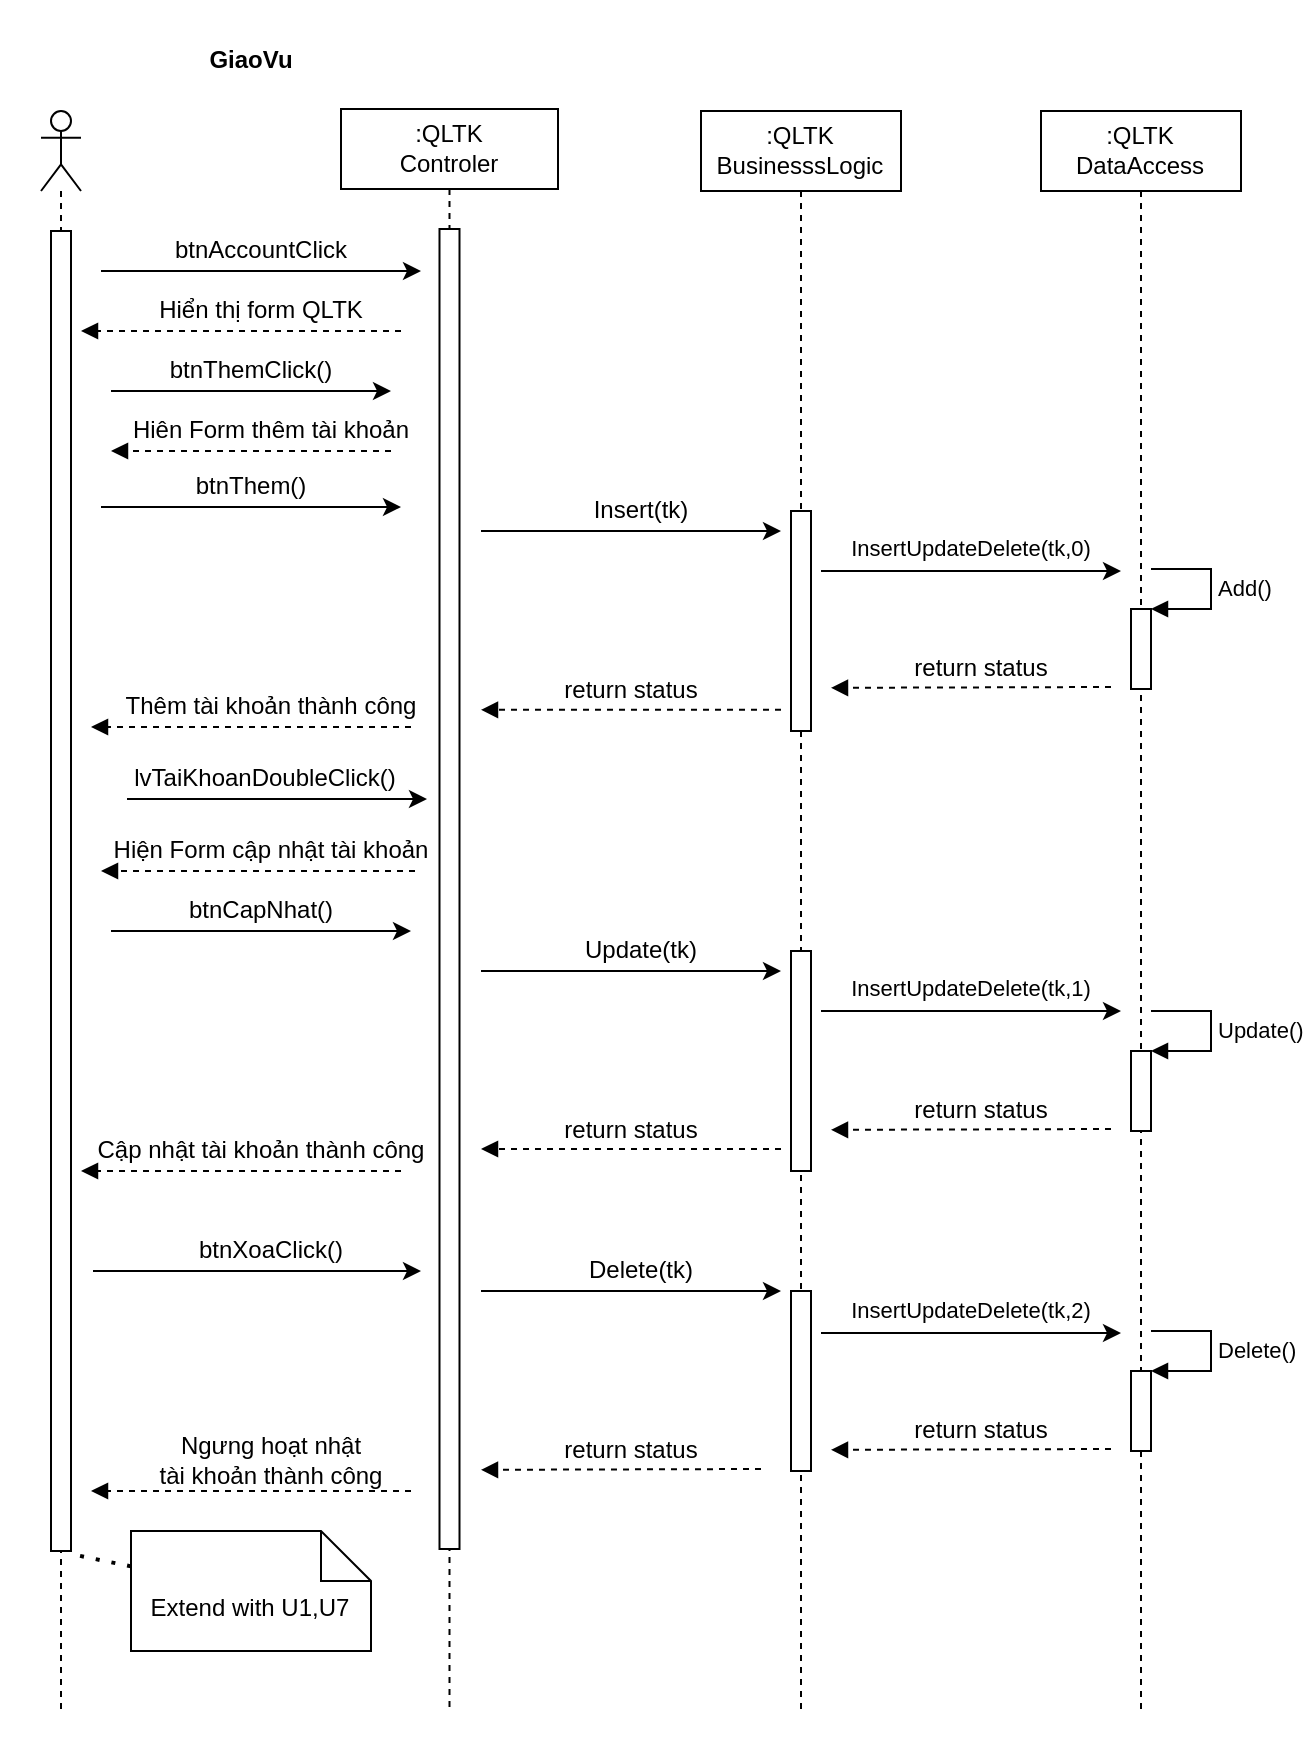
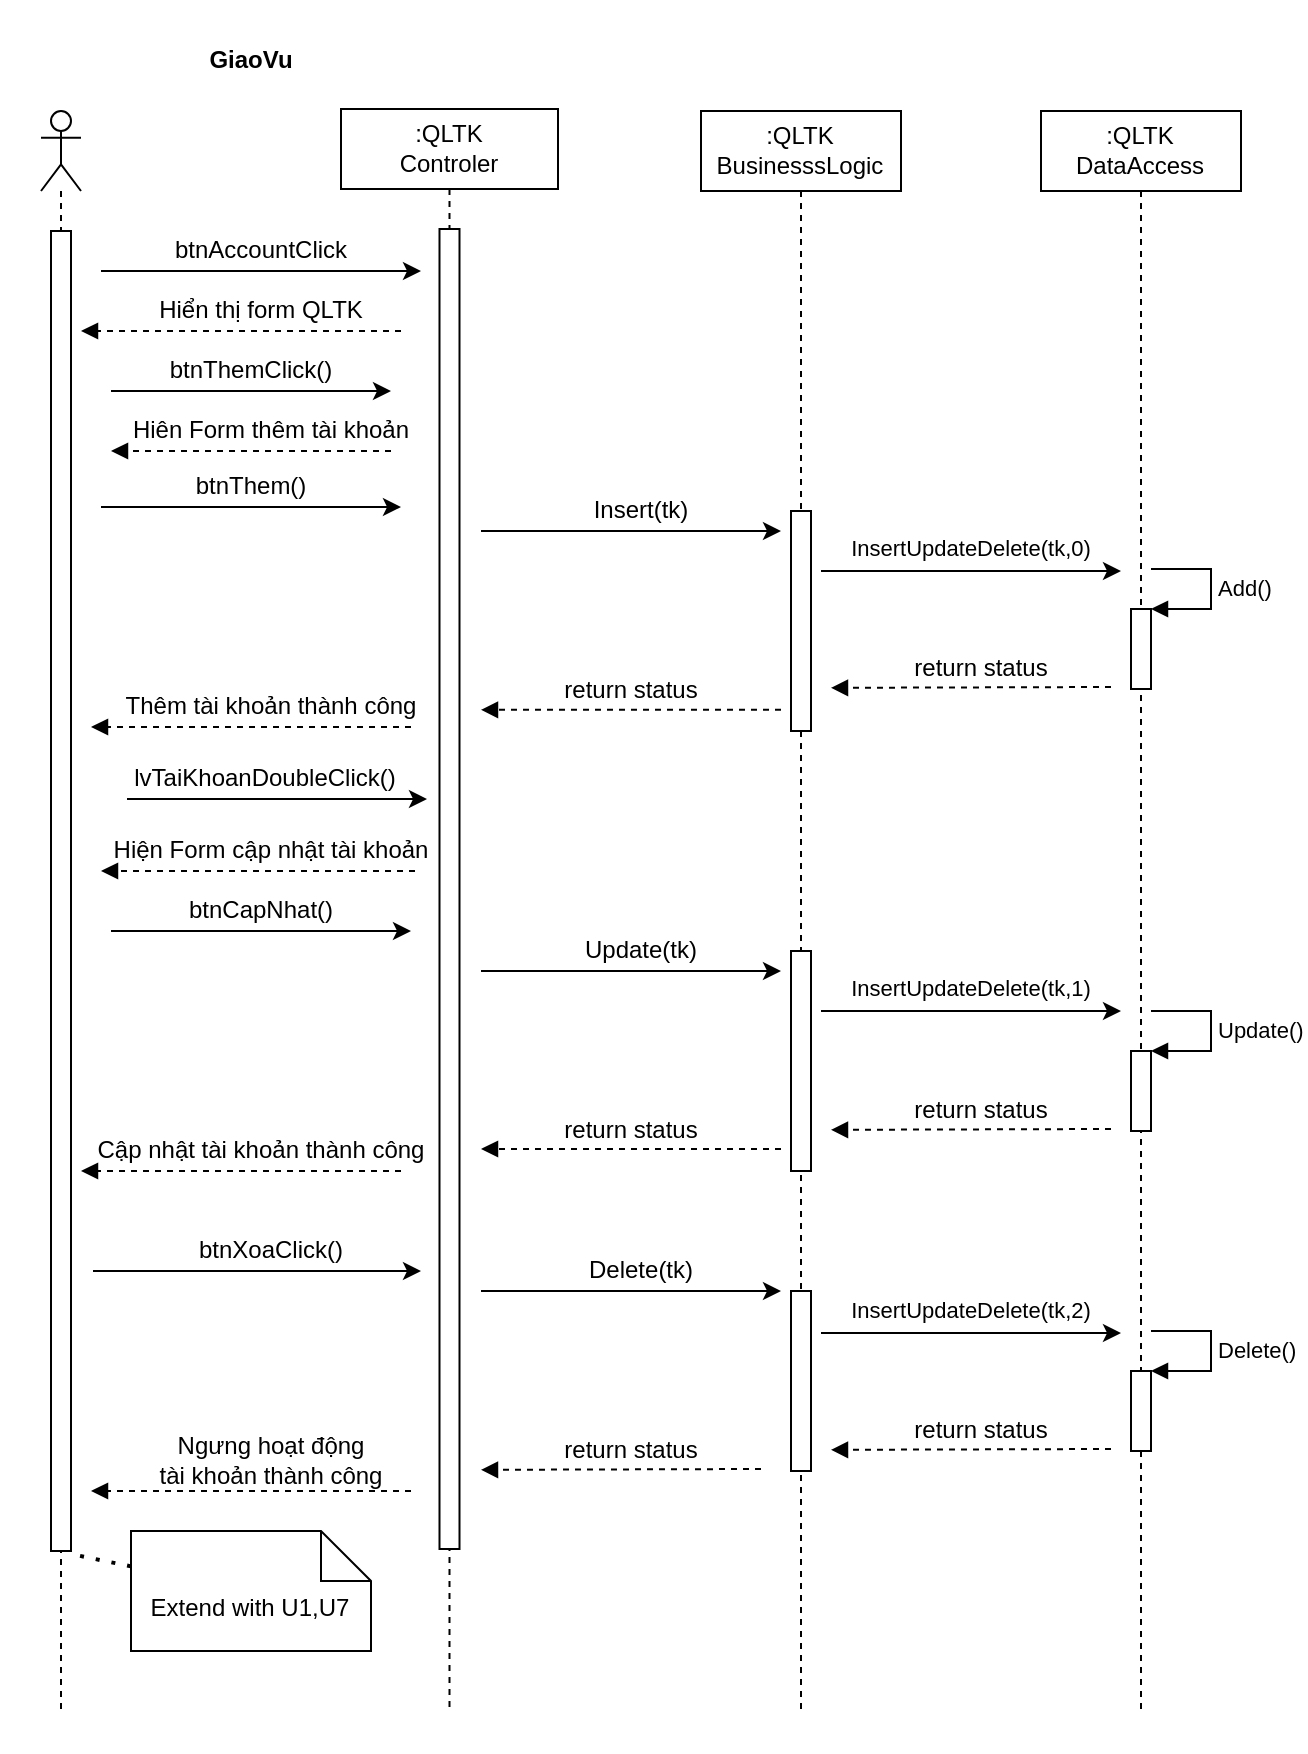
node "Ngưng hoạt nhật tài khoản thành công": label "Ngưng hoạt nhật tài khoản thành công" -> "Ngưng hoạt động tài khoản thành công"
